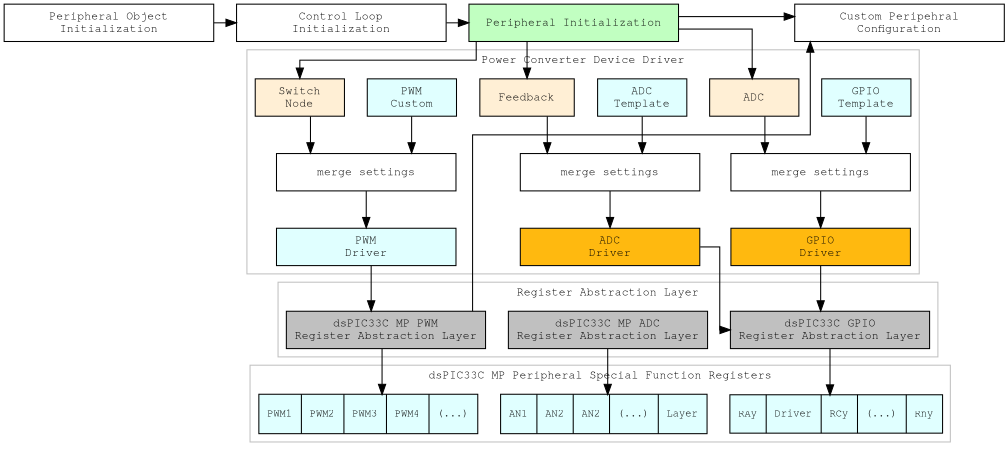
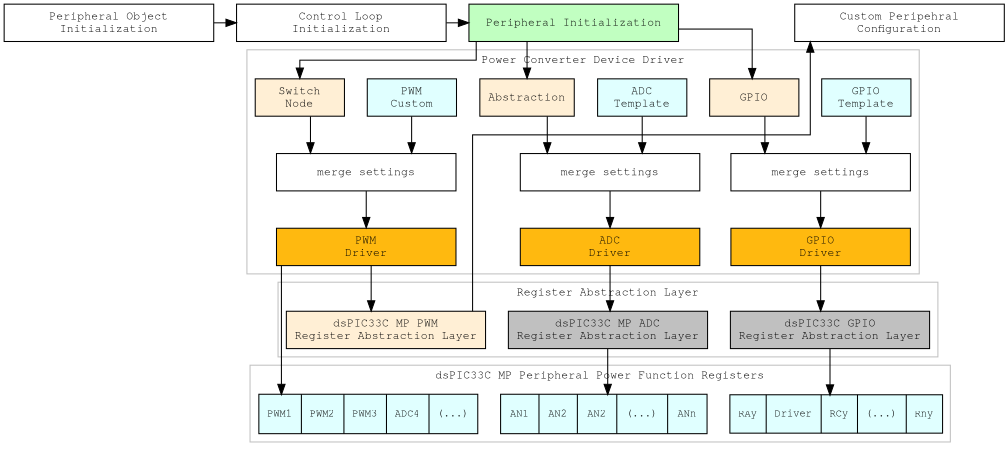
edge "Peripheral Initialization" -> "Custom Peripehral Configuration": removed
node "Feedback": label "Feedback" -> "Abstraction"
node "ADC": label "ADC" -> "GPIO"
node "PWM Driver": fillcolor lightcyan -> darkgoldenrod1
edge "ADC Driver" -> "dsPIC33C GPIO Register Abstraction Layer": now "ADC Driver" -> "dsPIC33C MP ADC Register Abstraction Layer"
node "dsPIC33C MP PWM Register Abstraction Layer": fillcolor grey -> papayawhip
edge "dsPIC33C MP PWM Register Abstraction Layer" -> "PWM1": now "PWM Driver" -> "PWM1"
cluster "dsPIC33C MP Peripheral Special Function Registers": label "dsPIC33C MP Peripheral Special Function Registers" -> "dsPIC33C MP Peripheral Power Function Registers"
node "PWM1": text "PWM4" -> "ADC4"
node "AN1": text "Layer" -> "ANn"
